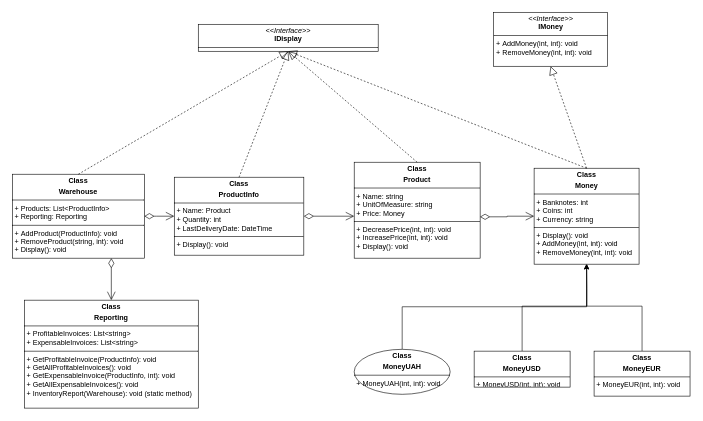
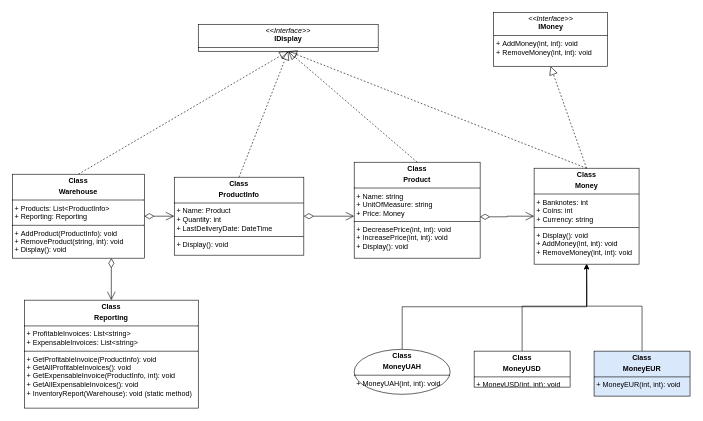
node "Class MoneyEUR + MoneyEUR(int, int): void": fillcolor #ffffff -> #dae8fc
